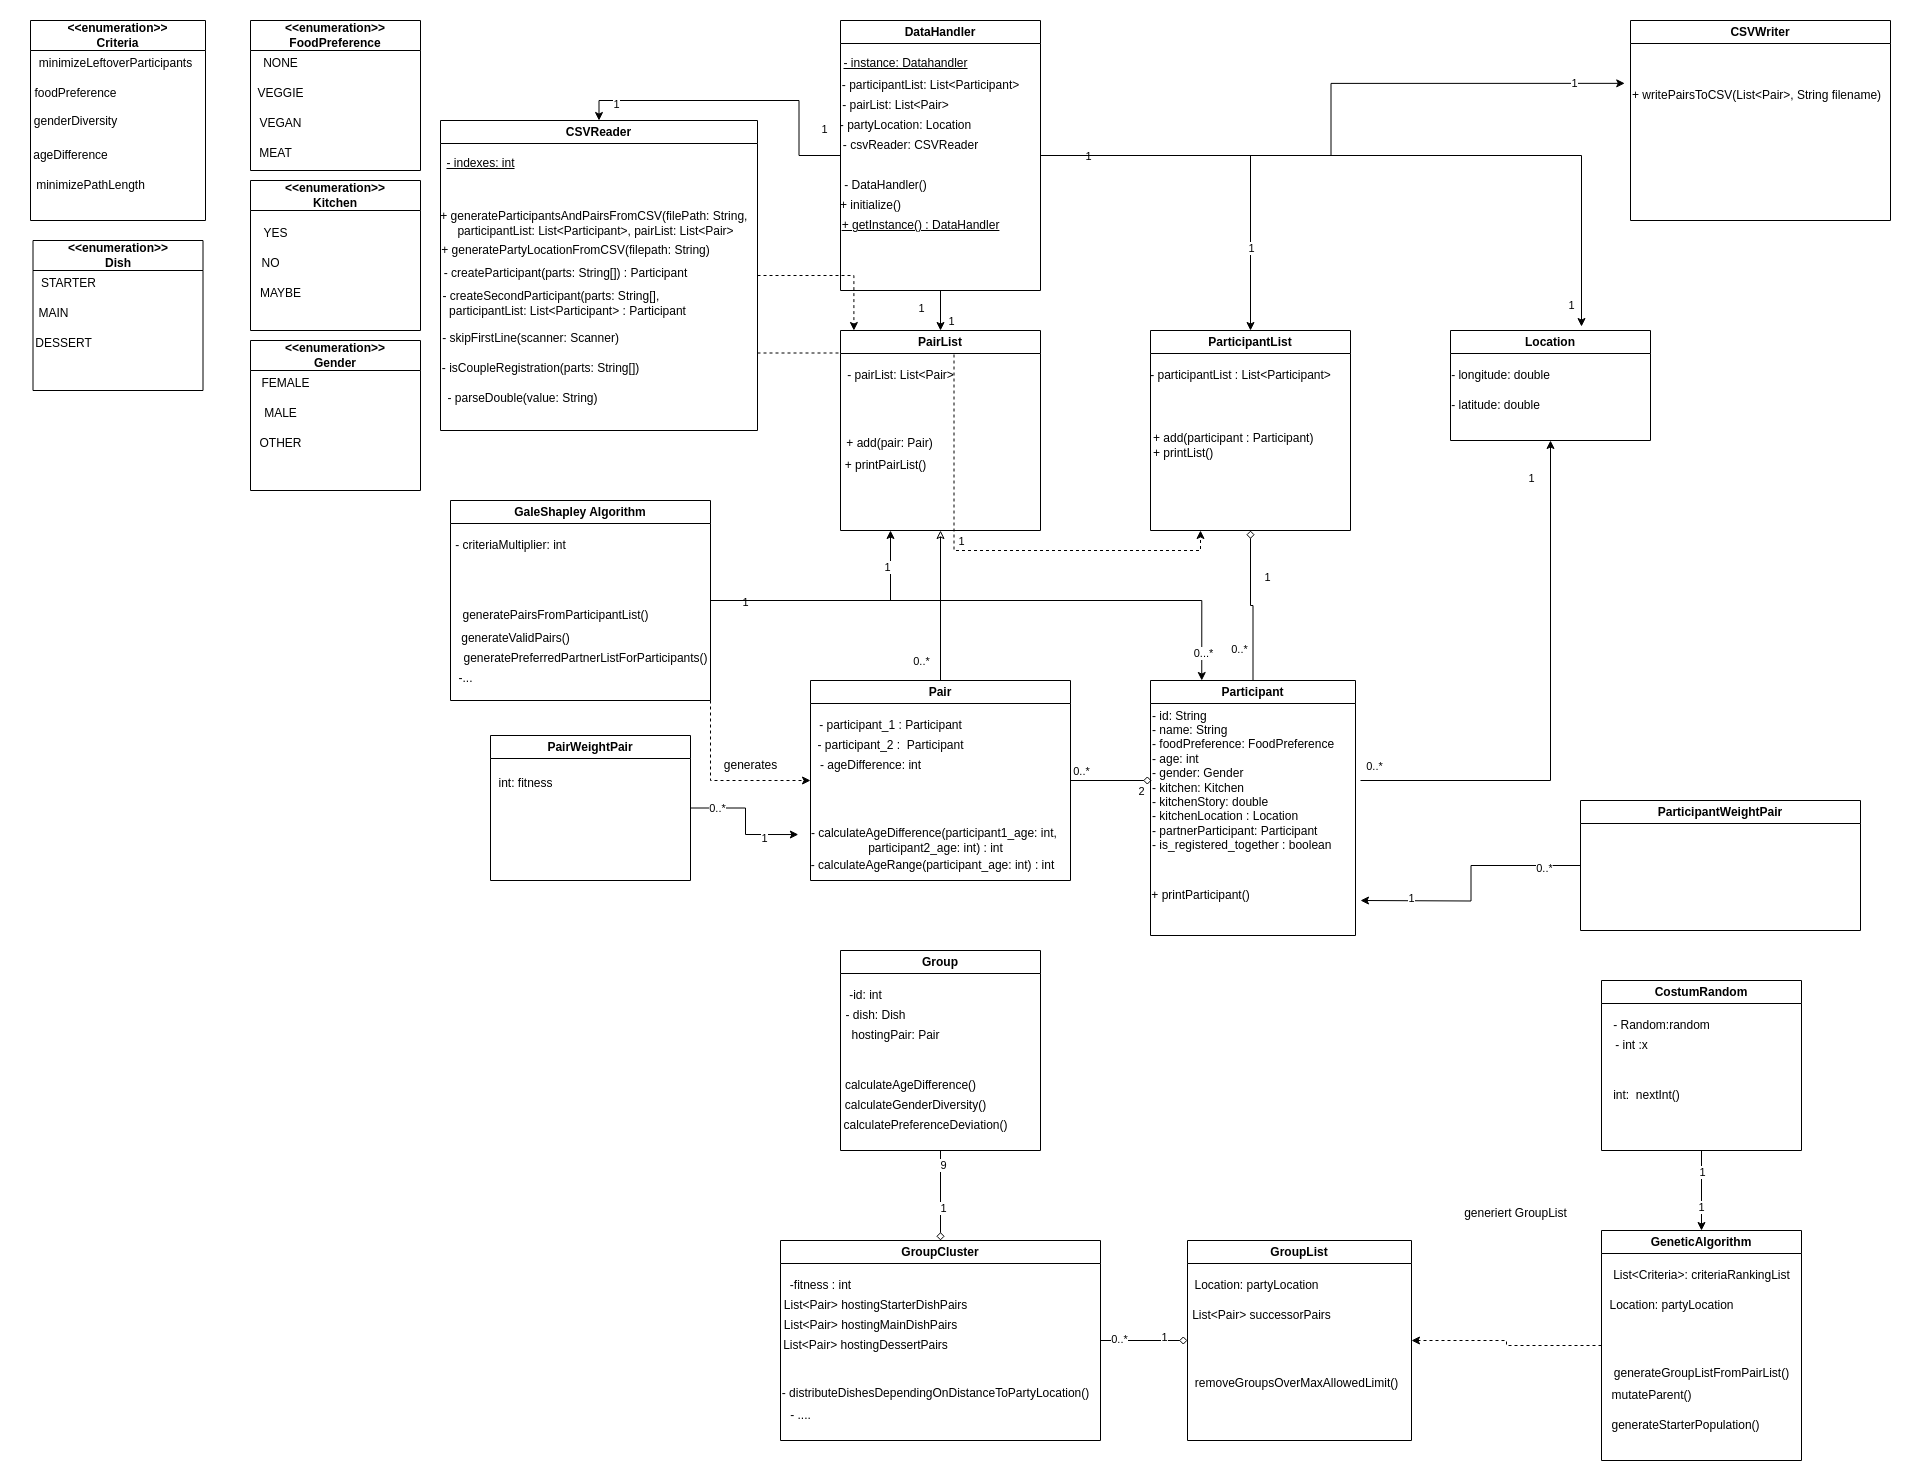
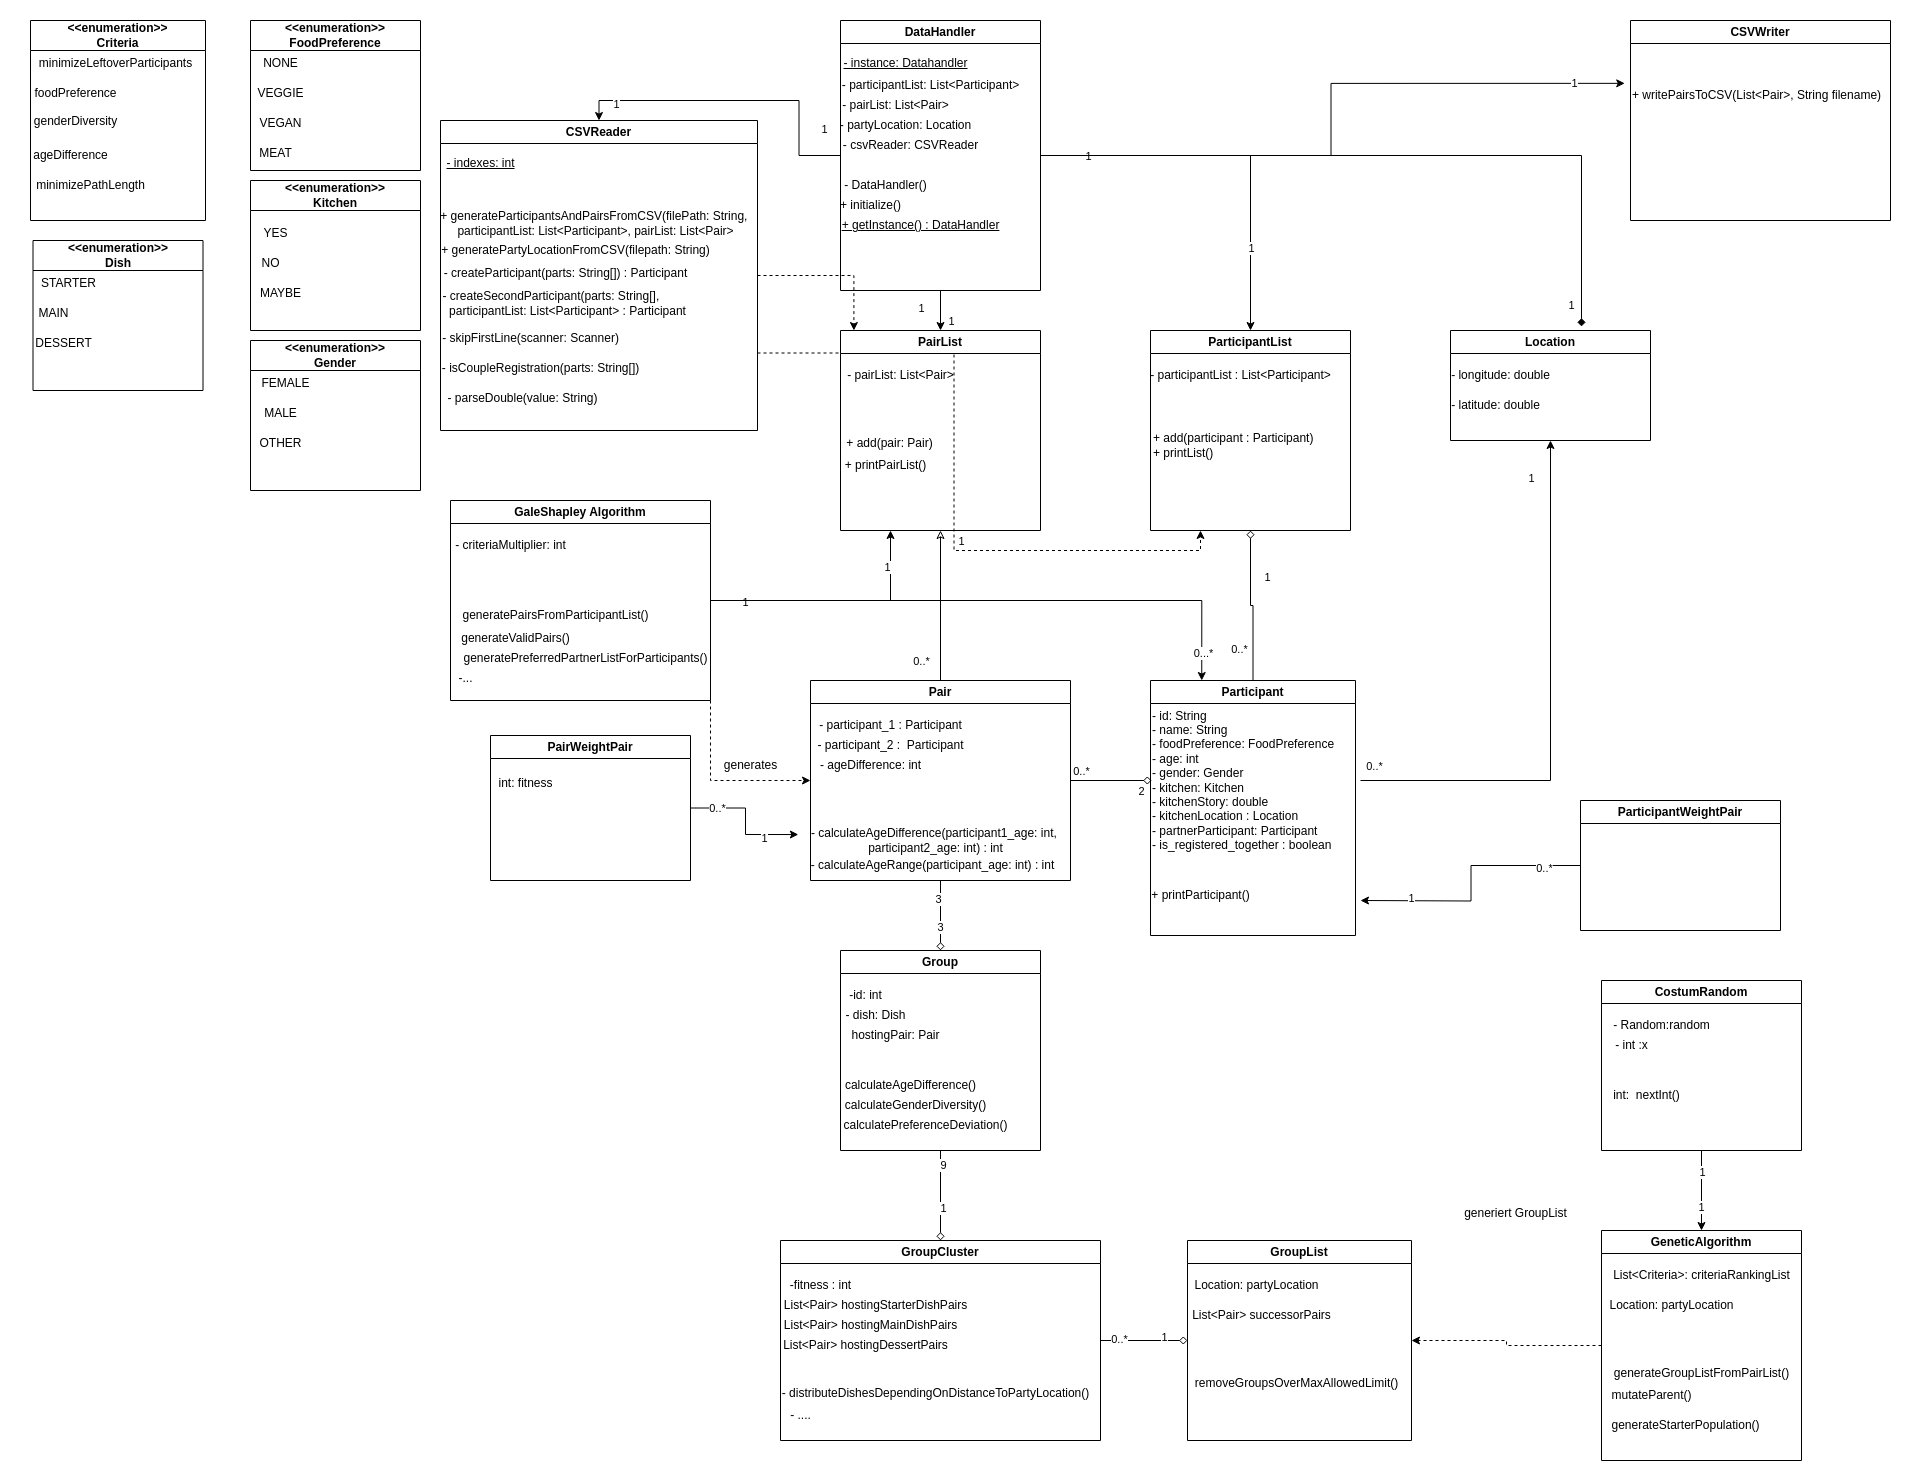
edge "DataHandler" -> "Location": arrowhead classic -> diamond
node "ParticipantWeightPair": size 280x130 -> 200x130
edge "Pair" -> "Group": added, labels "3", "3"
